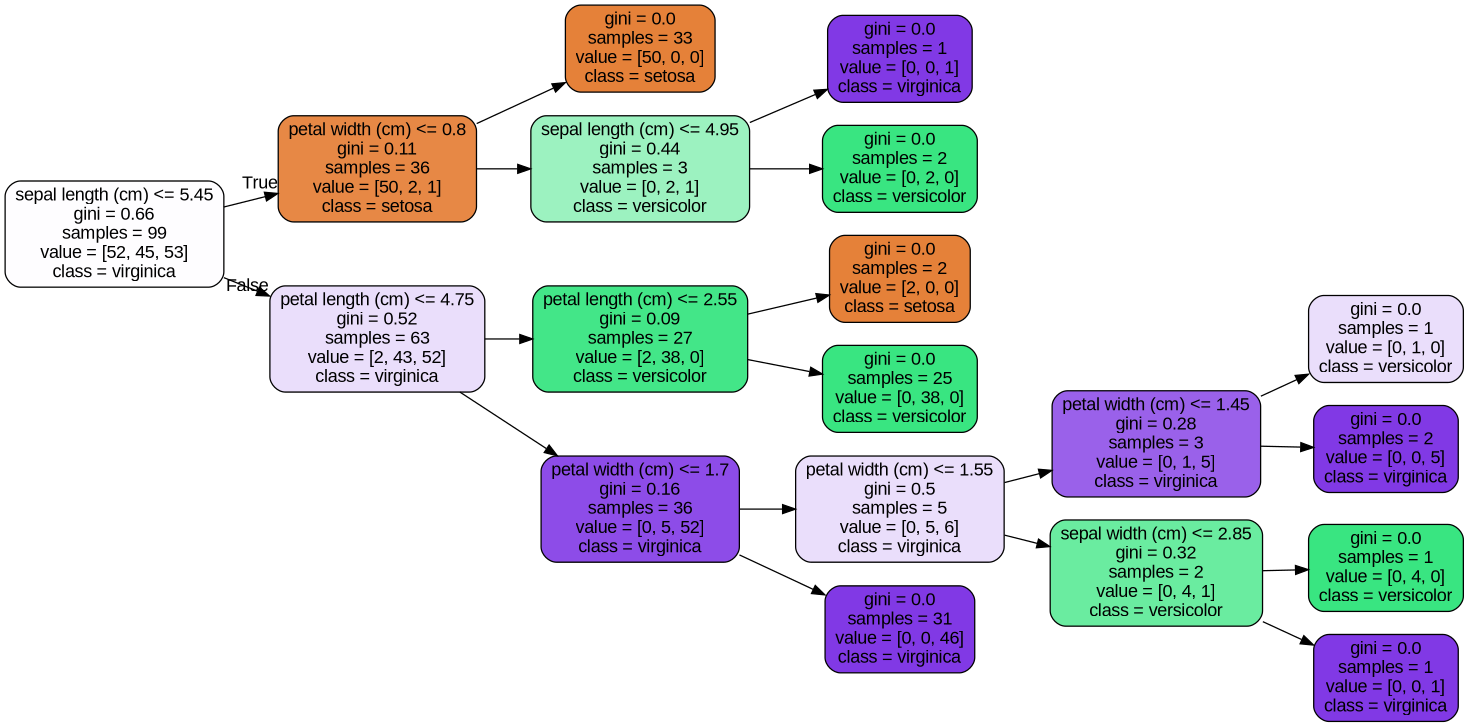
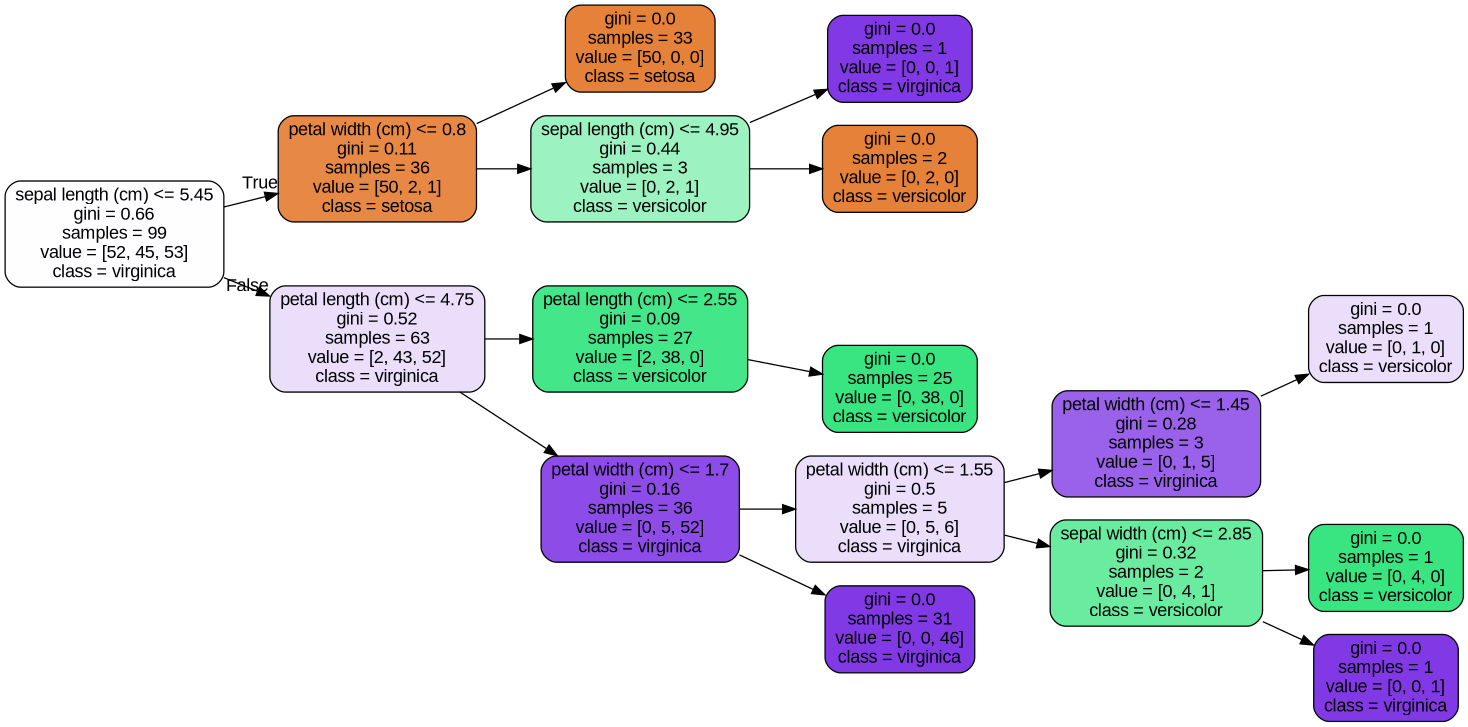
node "gini = 0.0 samples = 2 value = [0, 2, 0] class = versicolor": fillcolor #39e581 -> #e58139
node "gini = 0.0 samples = 2 value = [2, 0, 0] class = setosa": removed
node "gini = 0.0 samples = 2 value = [0, 0, 5] class = virginica": removed
